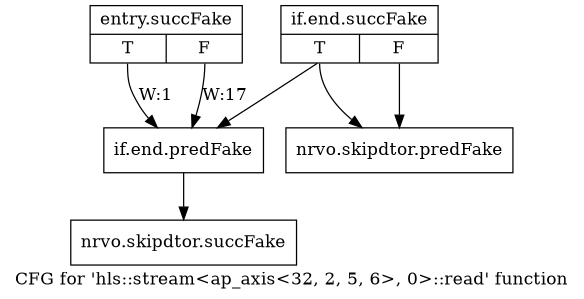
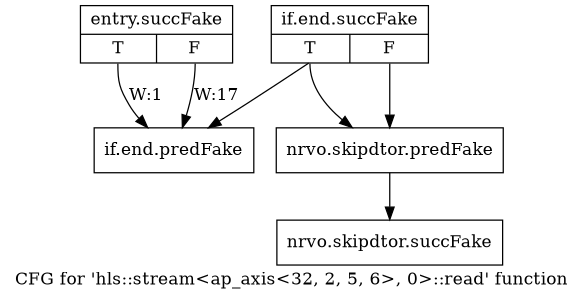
edge "if.end.predFake" -> "nrvo.skipdtor.succFake": now "nrvo.skipdtor.predFake" -> "nrvo.skipdtor.succFake"
